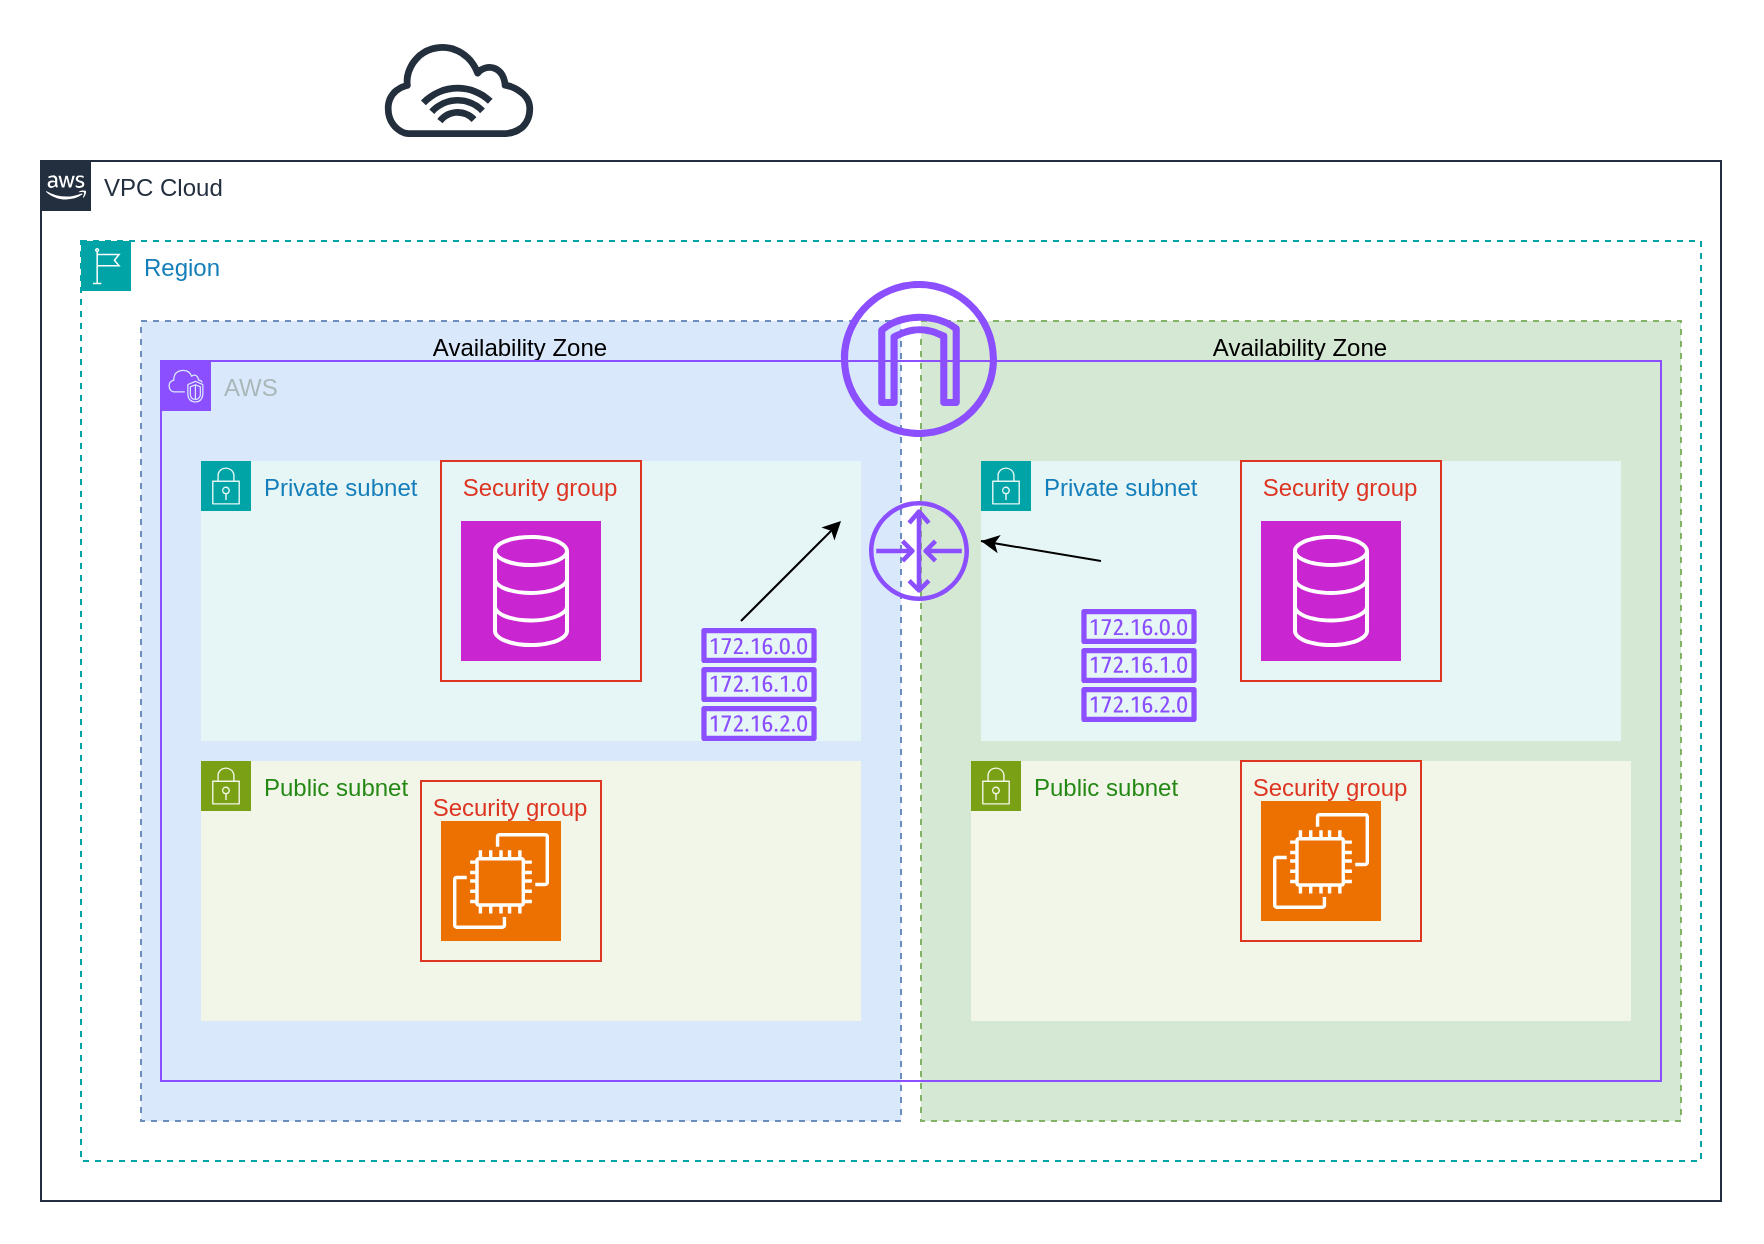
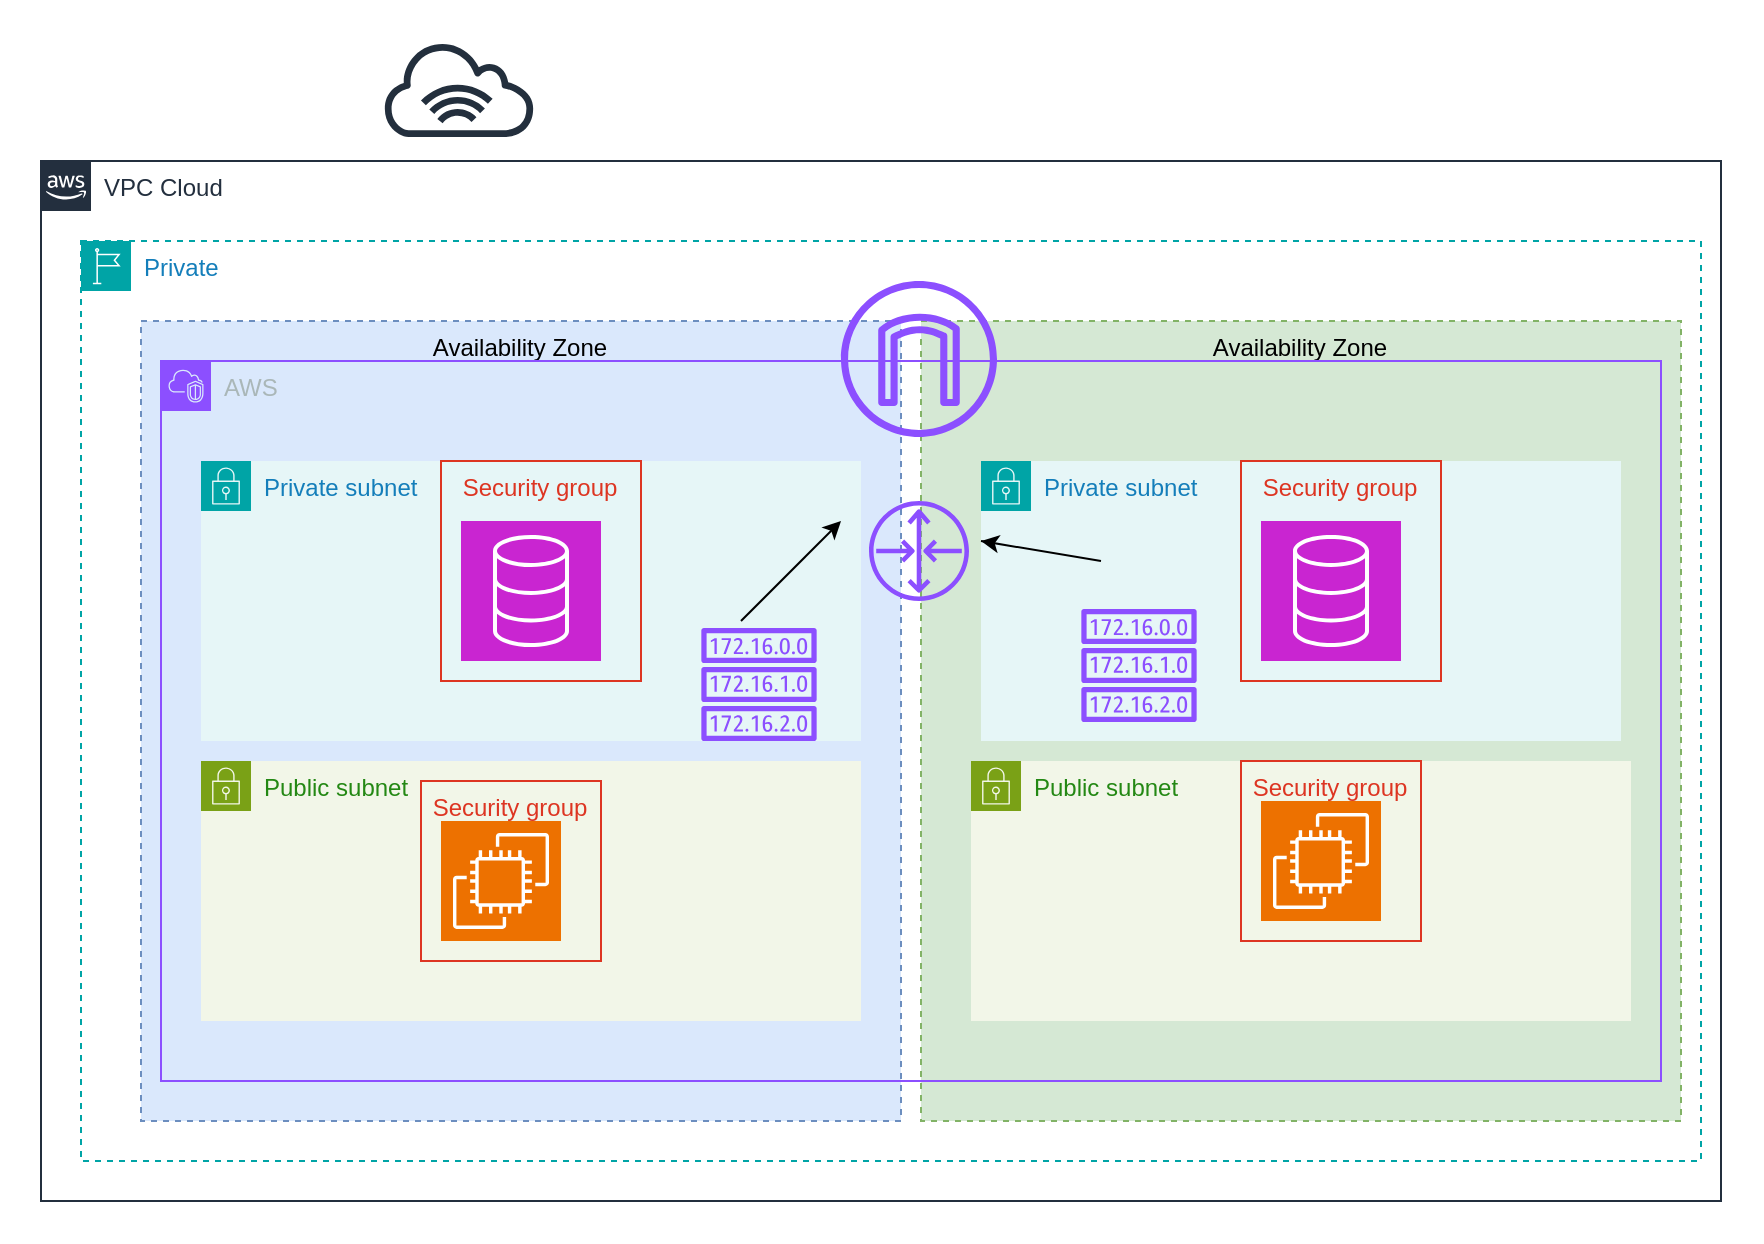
node "Region": label "Region" -> "Private"
